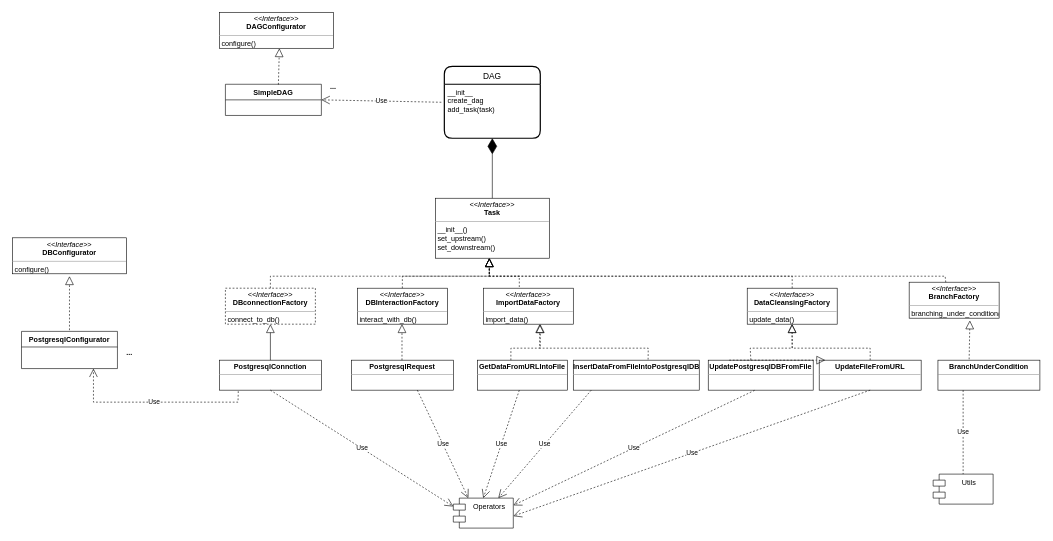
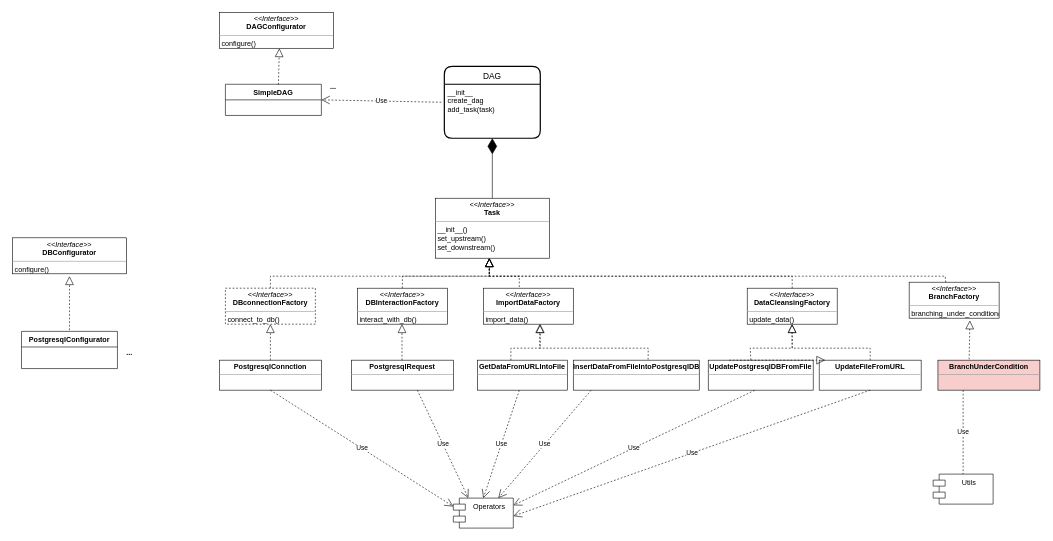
edge "PostgresqlConnction" -> "<<Interface>> DBconnectionFactory connect_to_db()": style solid -> dashed
node "BranchUnderCondition": fillcolor #ffffff -> #f8cecc
edge "PostgresqlConnction" -> "PostgresqlConfigurator": removed, label "Use"
